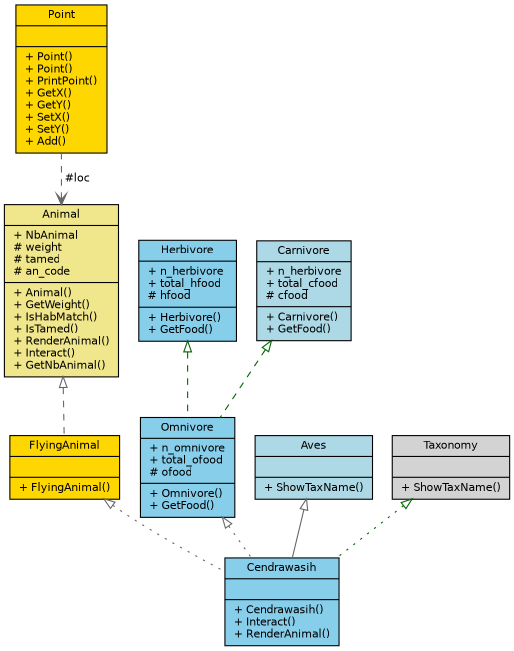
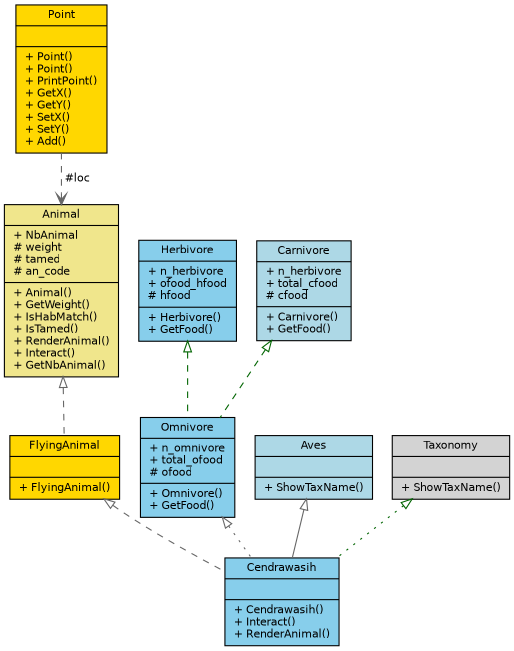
node "Herbivore": text "+ total_hfood" -> "+ ofood_hfood"
edge "Cendrawasih" -> "FlyingAnimal": style dotted -> dashed
